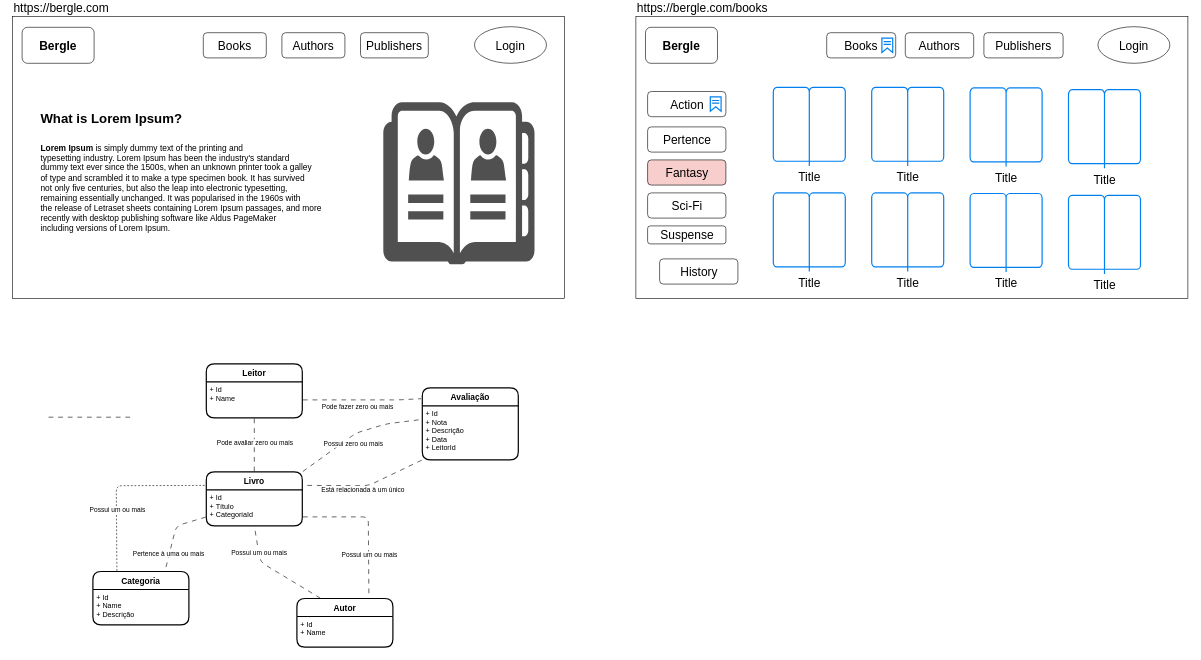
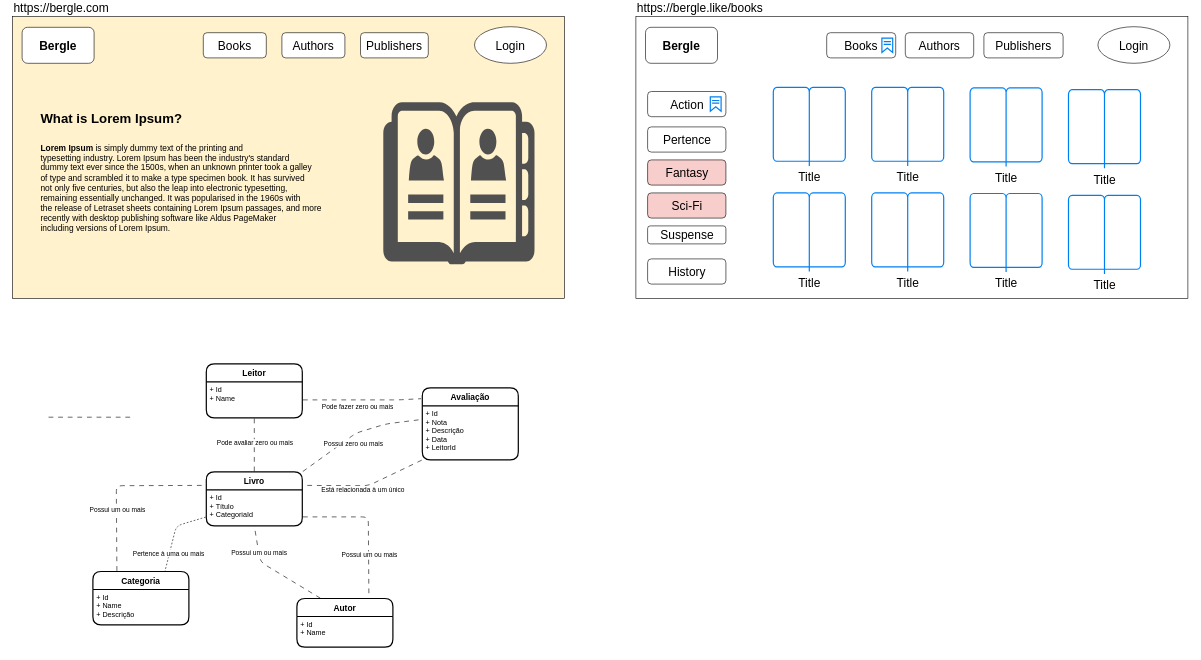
node "https://bergle.com/books": label "https://bergle.com/books" -> "https://bergle.like/books"
node "https://bergle.com": fillcolor #ffffff -> #fff2cc
node "Sci-Fi": fillcolor #ffffff -> #f8cecc
node "History": moved (699, 272) -> (687, 272)
edge "Livro" -- "Categoria": style dashed -> solid
edge "+ Id + Título + CategoriaId" -- "Categoria": style solid -> dashed
